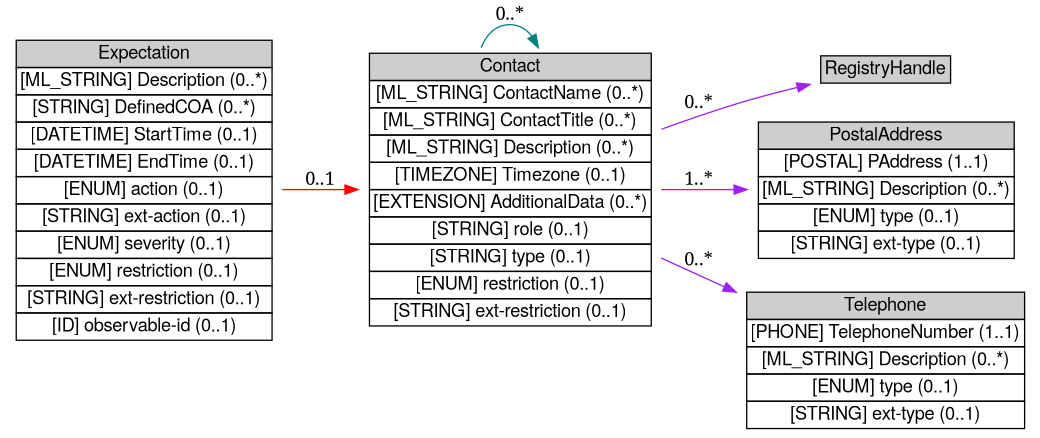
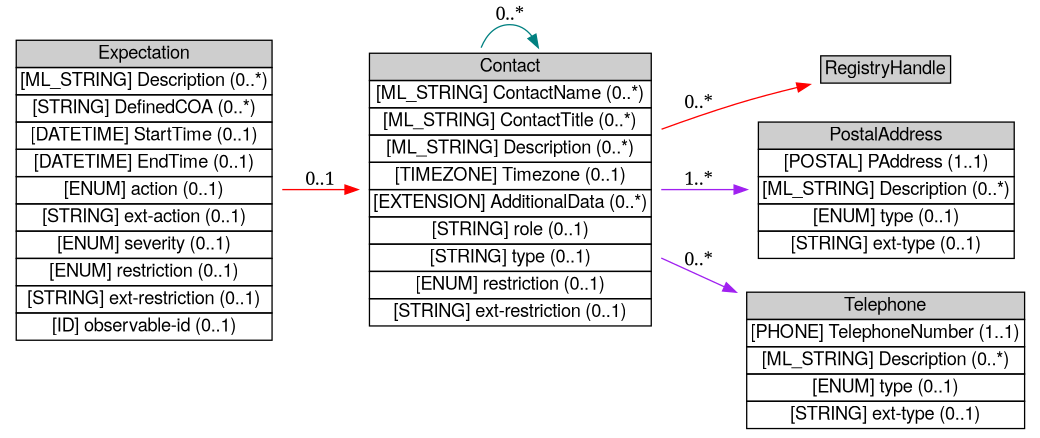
edge "Contact" -> "RegistryHandle": color purple -> red
